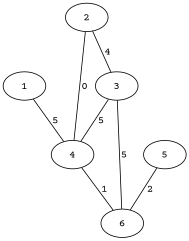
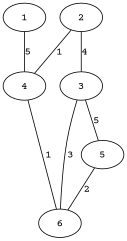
edge "2" -- "4": label "0" -> "1"
edge "3" -- "4": now "3" -- "5"
edge "3" -- "6": label "5" -> "3"
